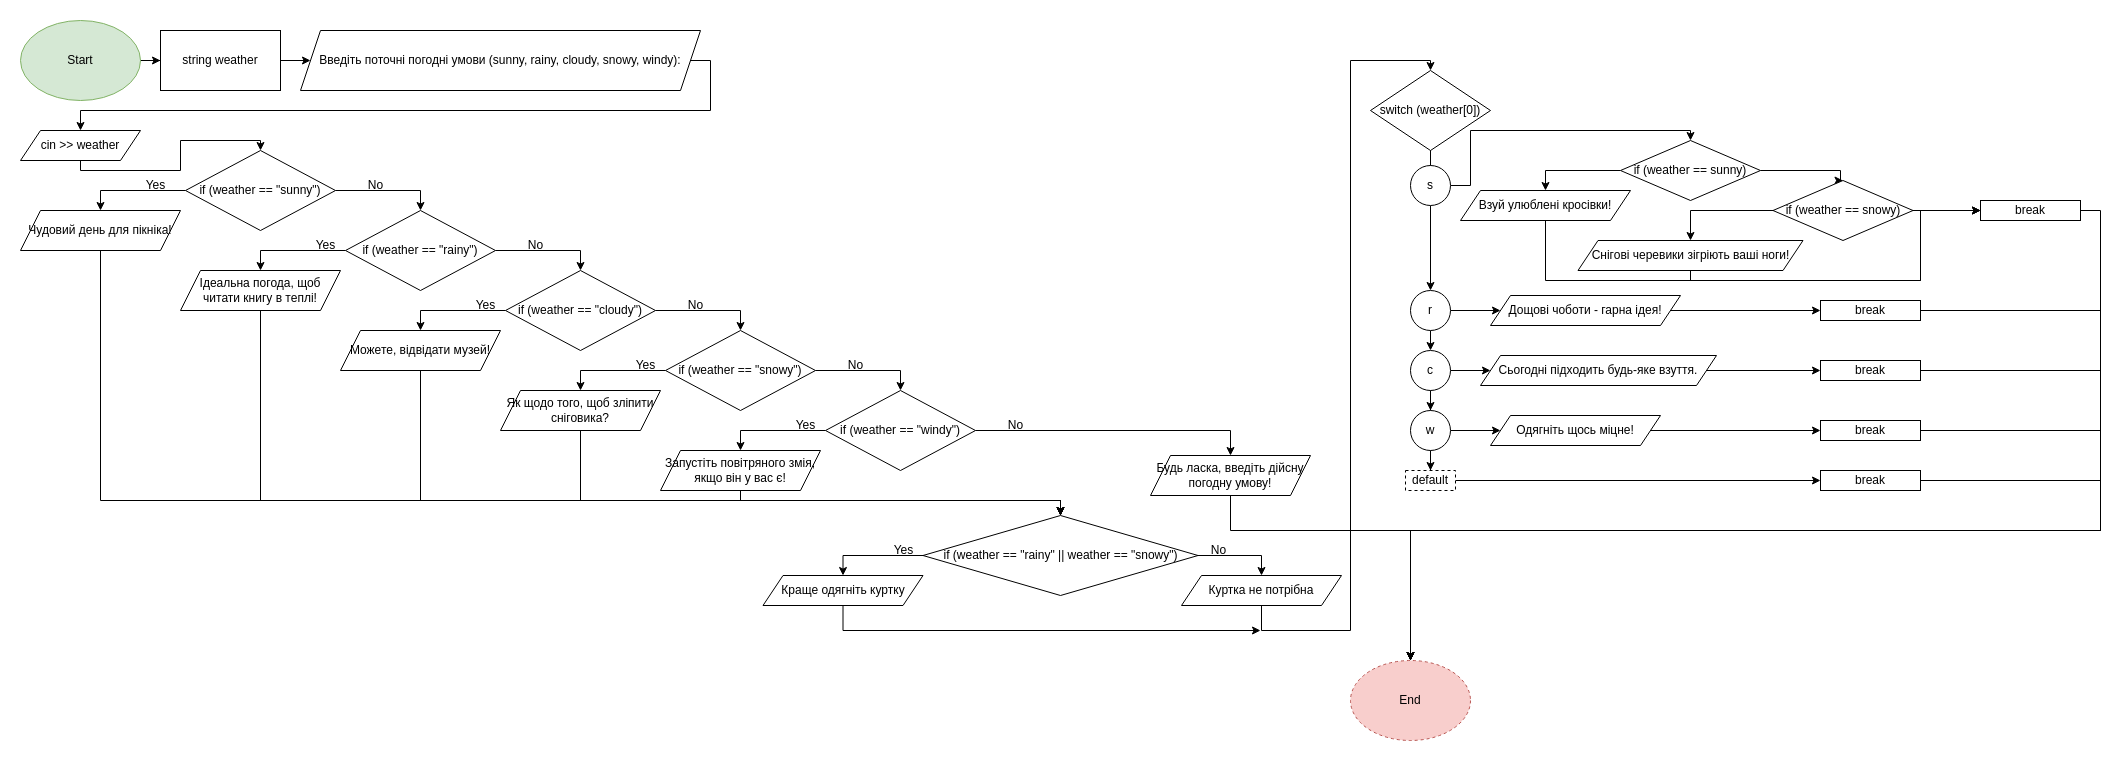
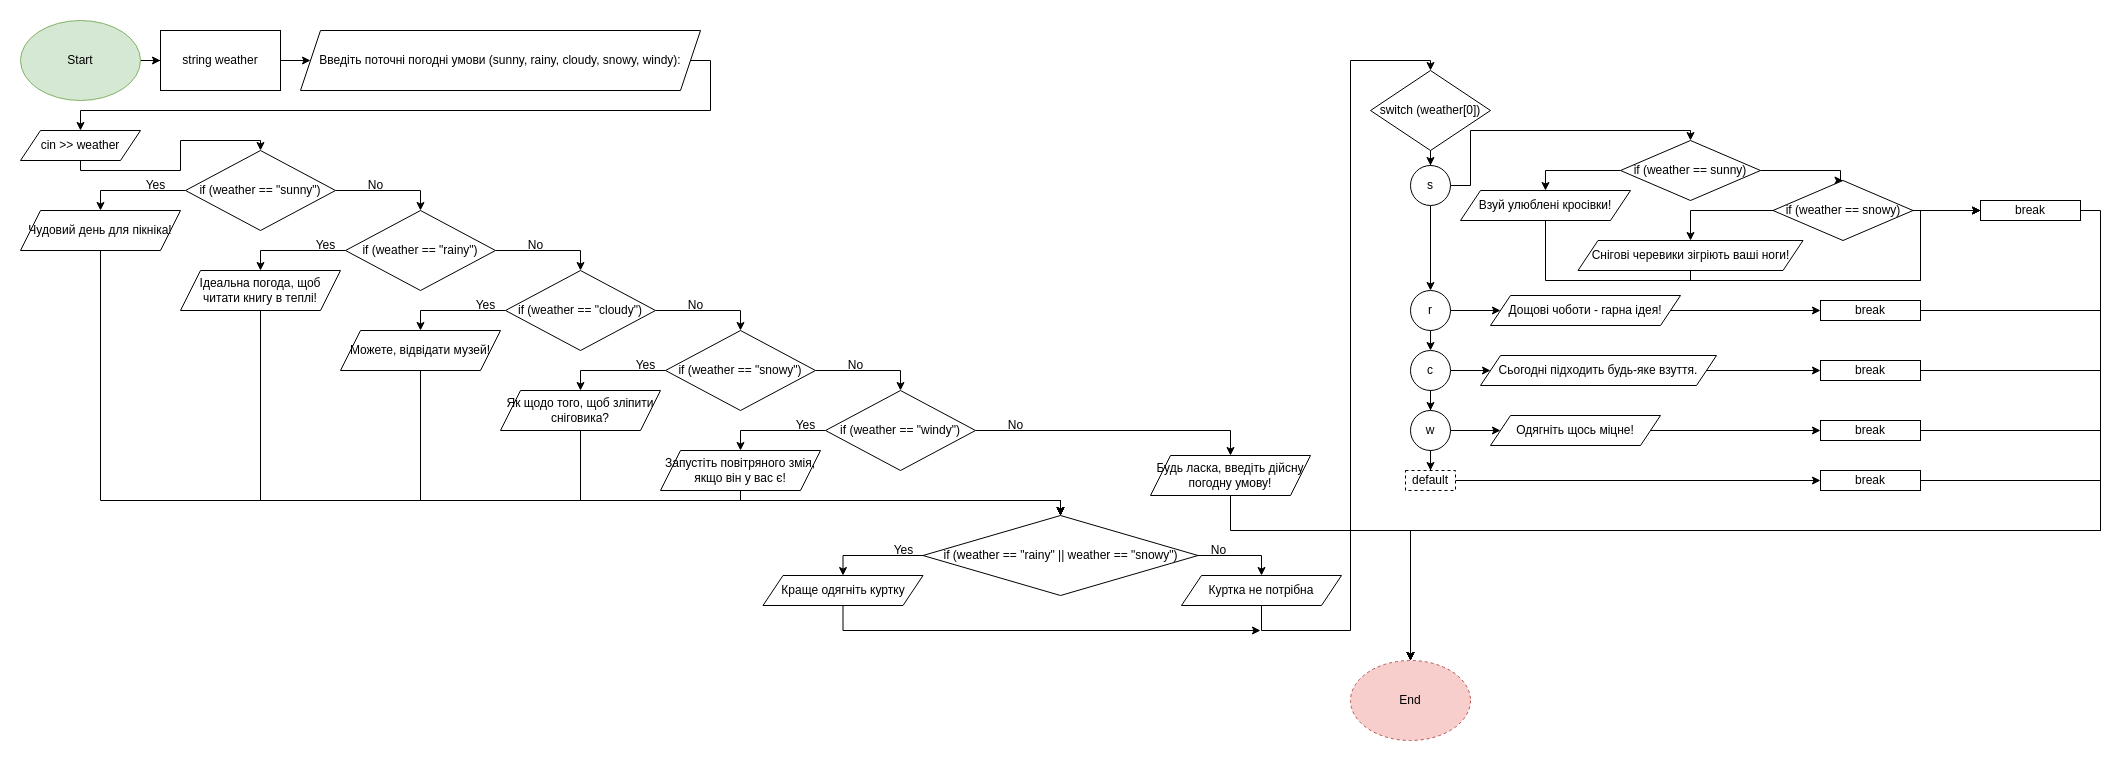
edge "switch (weather[0])" -- "s": arrowhead none -> classic
